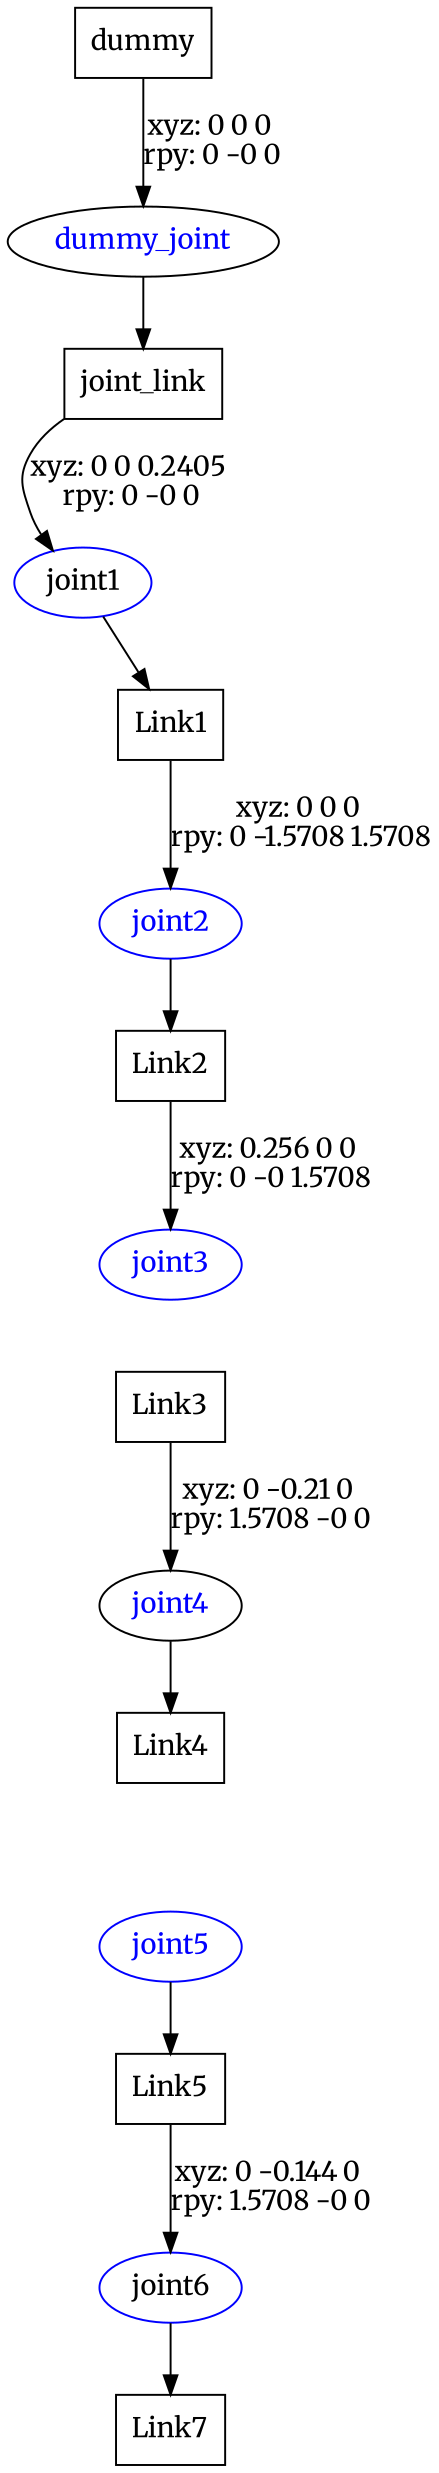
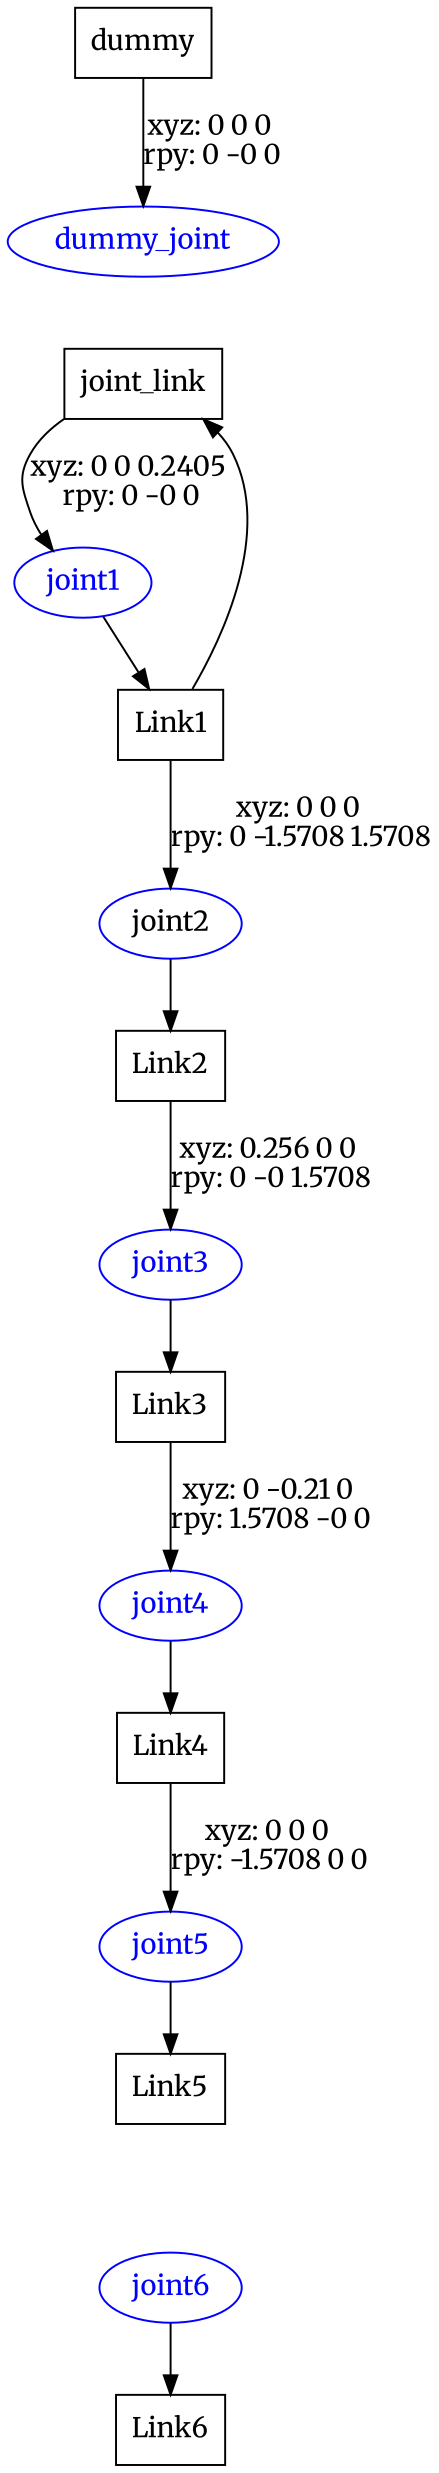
node "dummy_joint": color black -> blue
edge "dummy_joint" -> "joint_link": now "Link1" -> "joint_link"
node "joint1": fontcolor black -> blue
node "joint2": fontcolor blue -> black
edge "joint3" -> "Link3": added
node "joint4": color black -> blue
edge "Link4" -> "joint5": added, label "xyz: 0 0 0 rpy: -1.5708 0 0"
edge "Link5" -> "joint6": removed, label "xyz: 0 -0.144 0 rpy: 1.5708 -0 0"
node "joint6": fontcolor black -> blue
node "Link7": label "Link7" -> "Link6"
